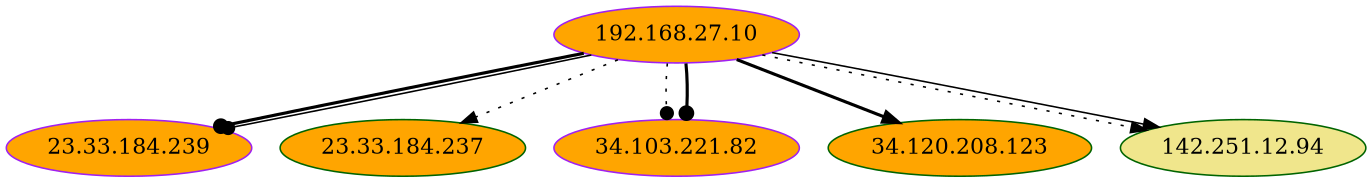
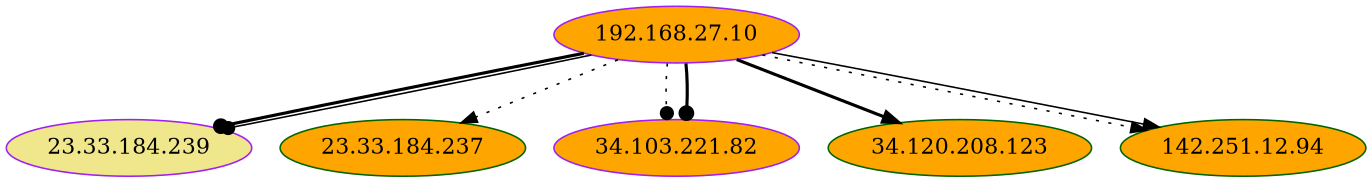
node "23.33.184.239": fillcolor orange -> khaki
node "142.251.12.94": fillcolor khaki -> orange
